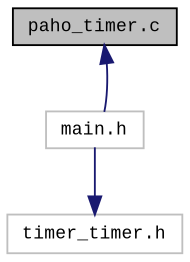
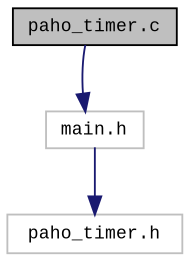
edge "main.h" -> "paho_timer.c": reversed
node "timer_timer.h": label "timer_timer.h" -> "paho_timer.h"
